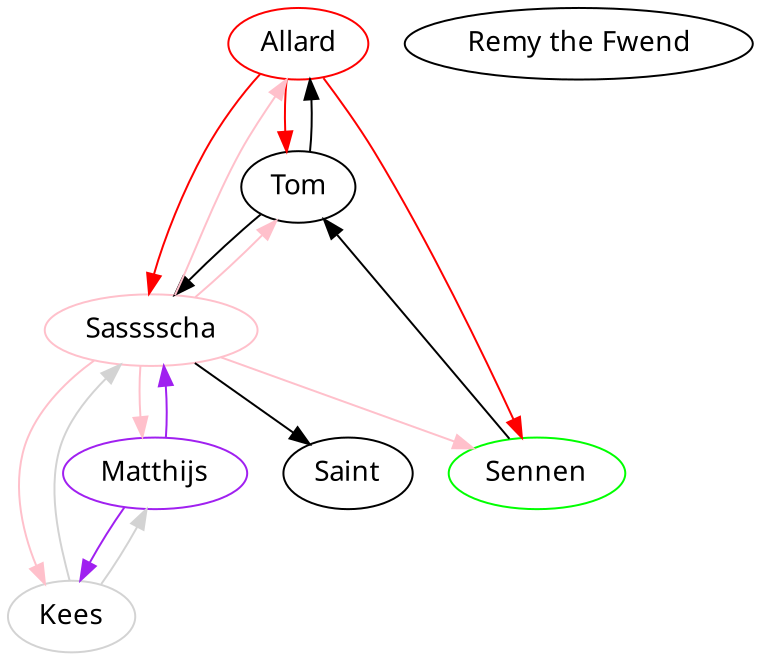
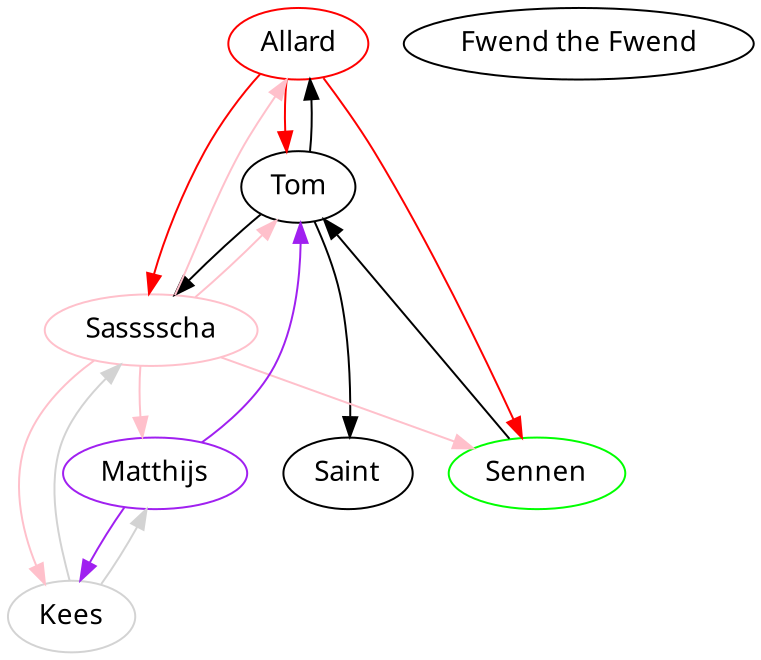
node "Remy the Fwend": label "Remy the Fwend" -> "Fwend the Fwend"
edge "Sasssscha" -> "Saint": now "Tom" -> "Saint"
edge "Matthijs" -> "Sasssscha": now "Matthijs" -> "Tom"
